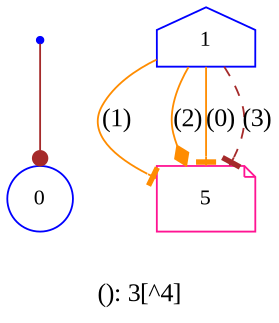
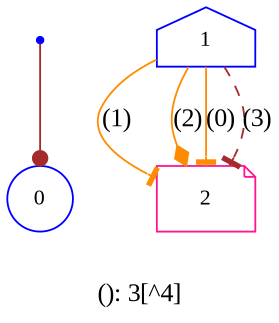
node "5": label "5" -> "2"
